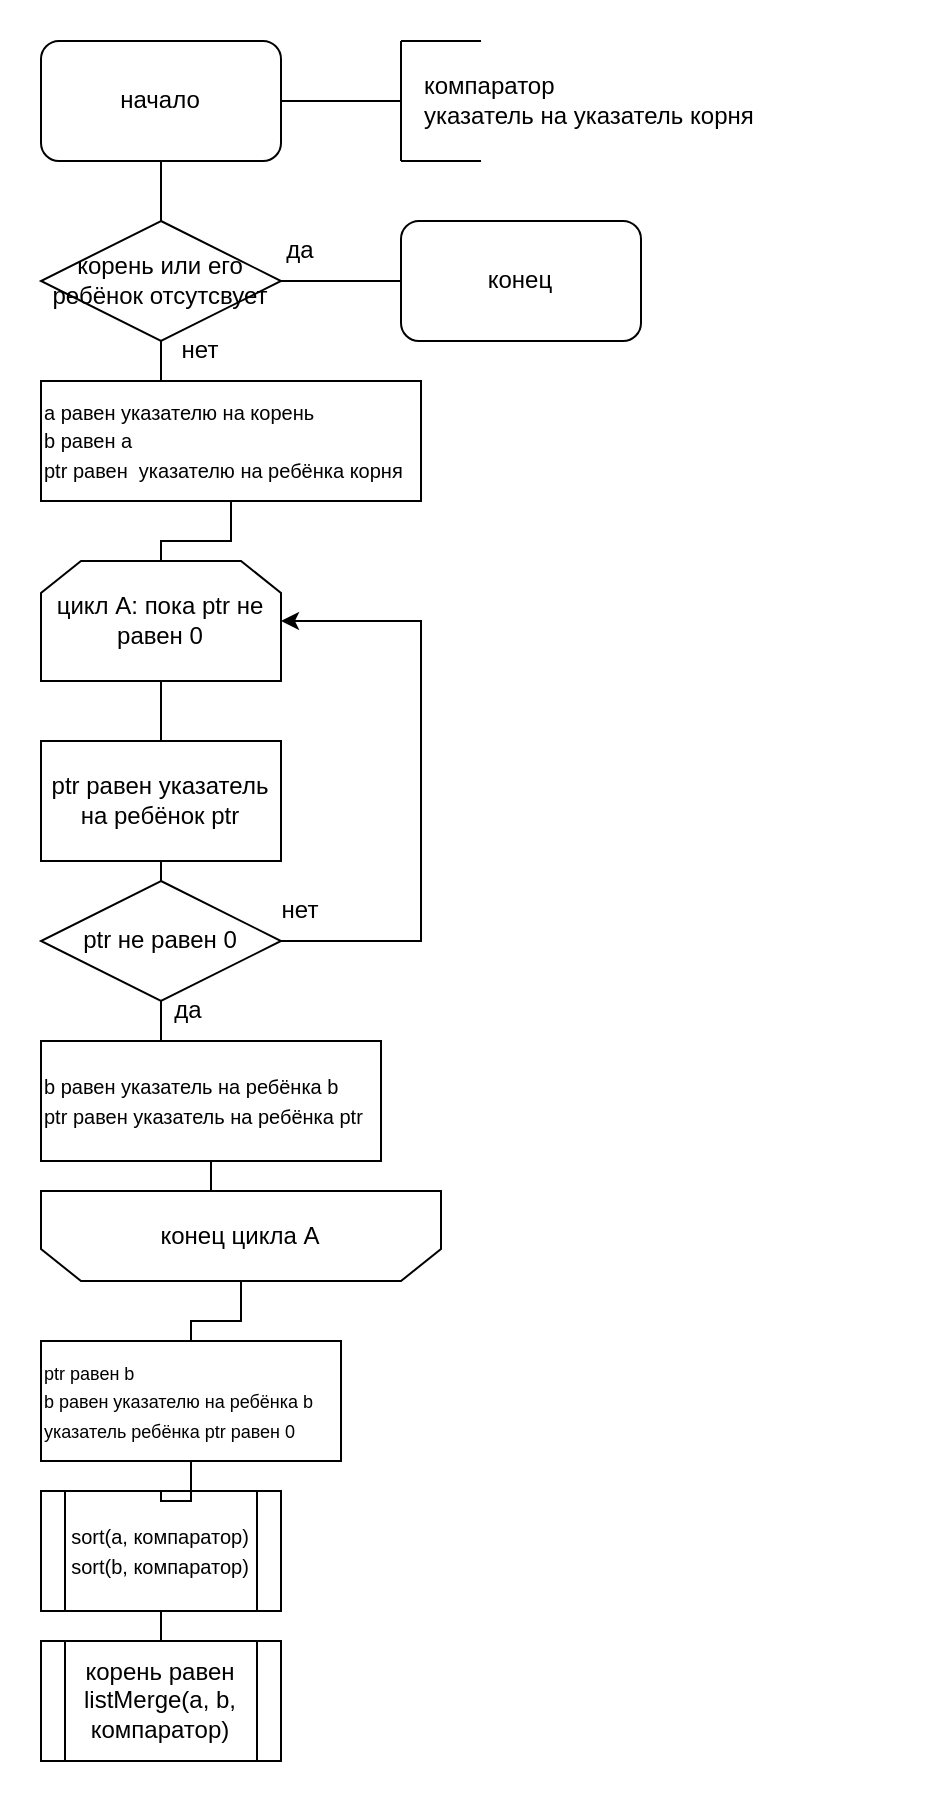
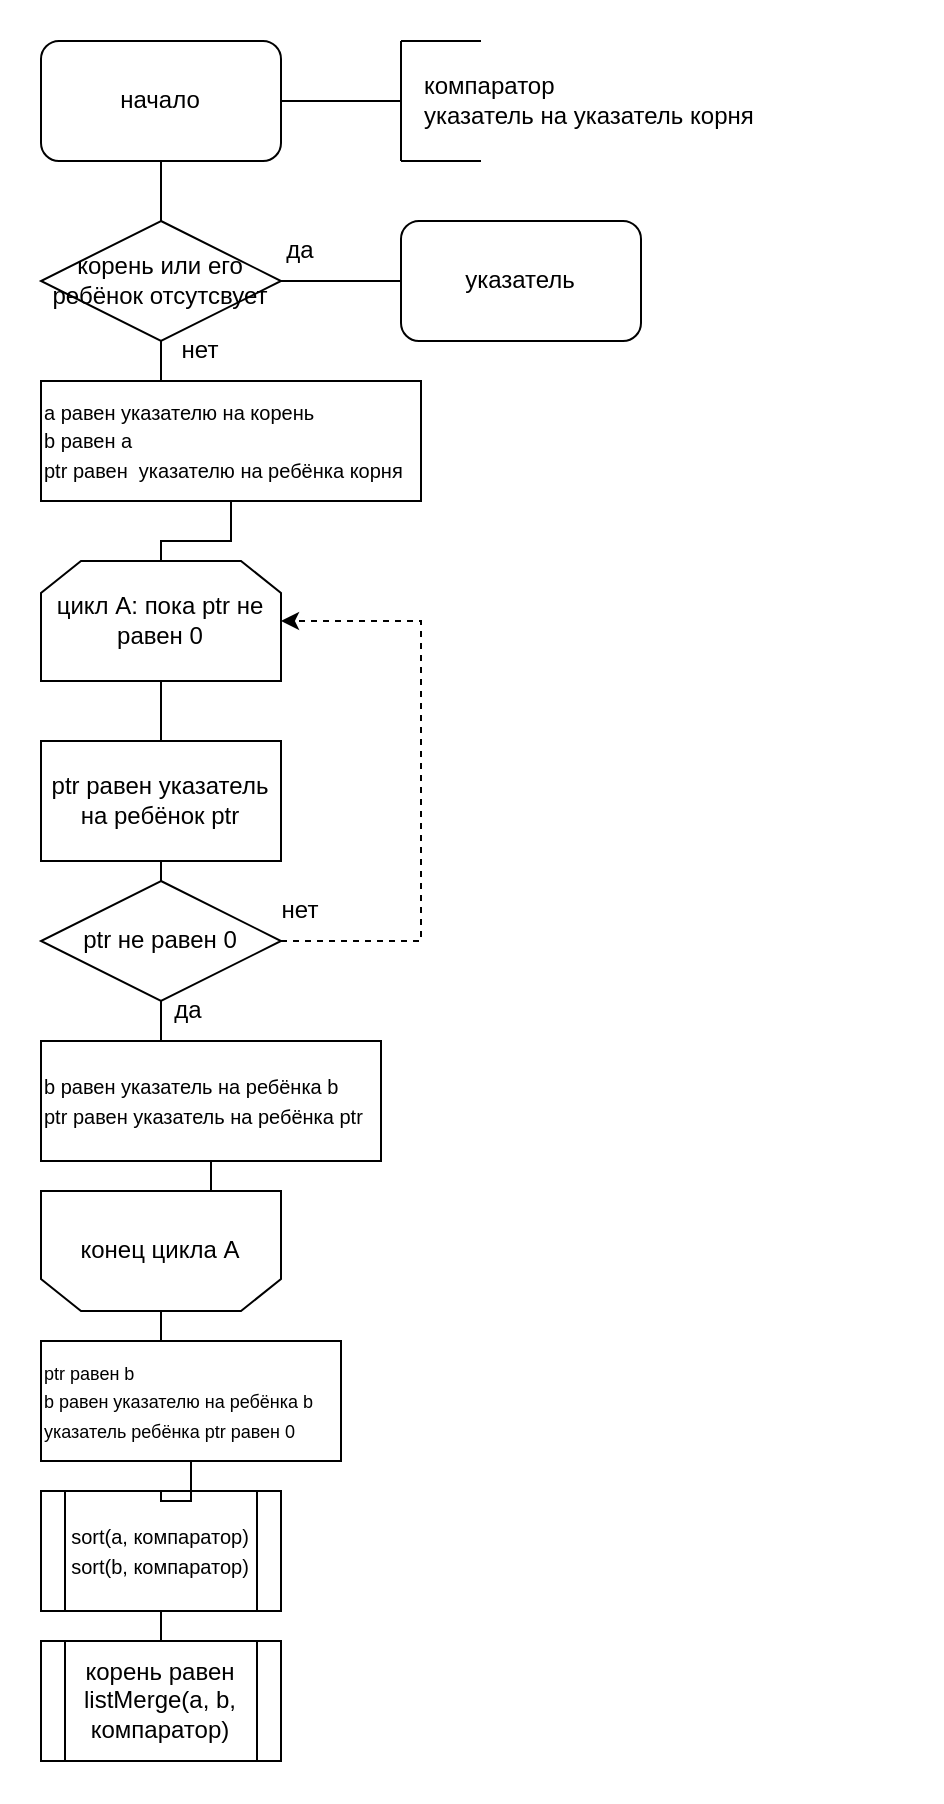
node "конец": label "конец" -> "указатель"
edge "ptr не равен 0" -> "цикл A: пока ptr не равен 0": style solid -> dashed
node "конец цикла A": size 400x90 -> 240x120
